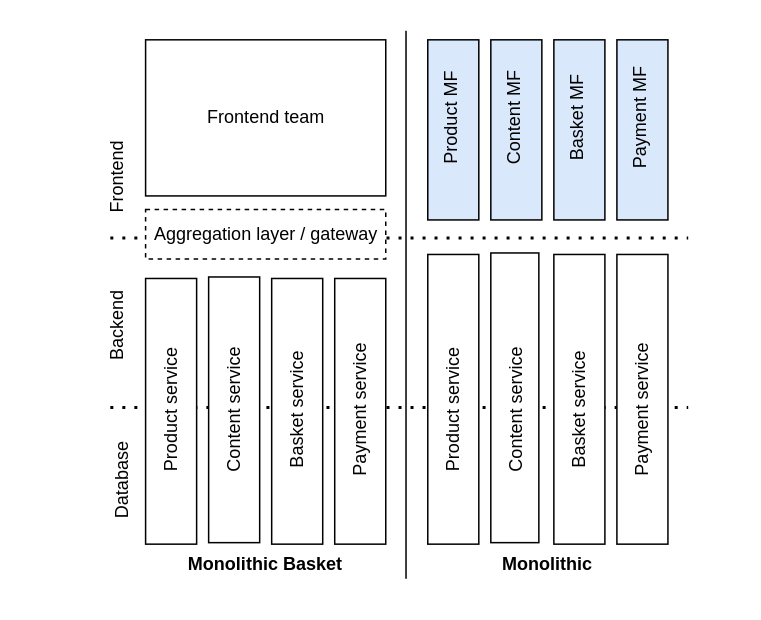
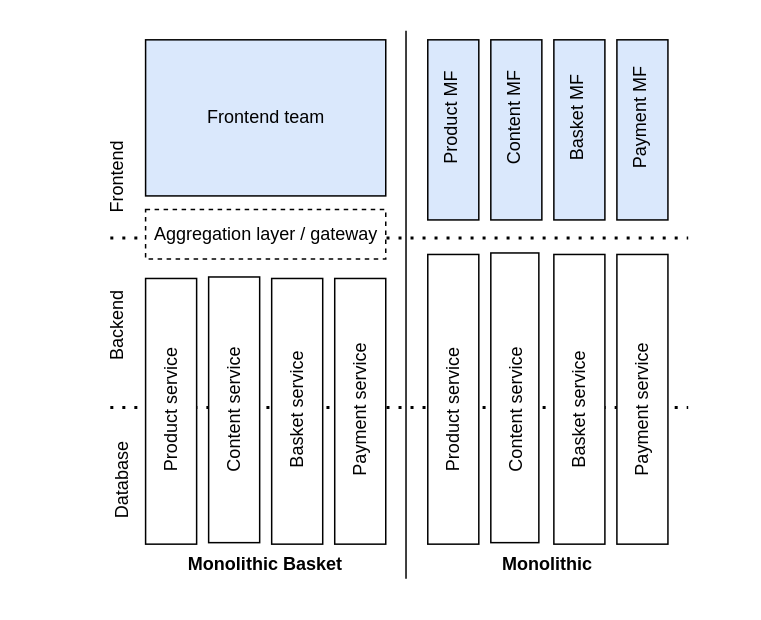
node "Frontend team": fillcolor #ffffff -> #dae8fc
